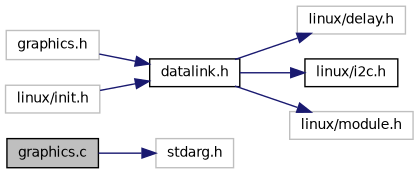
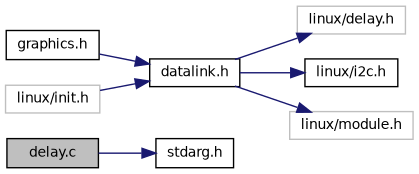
node "graphics.h": color grey75 -> black
node "graphics.c": label "graphics.c" -> "delay.c"
node "stdarg.h": color grey75 -> black
